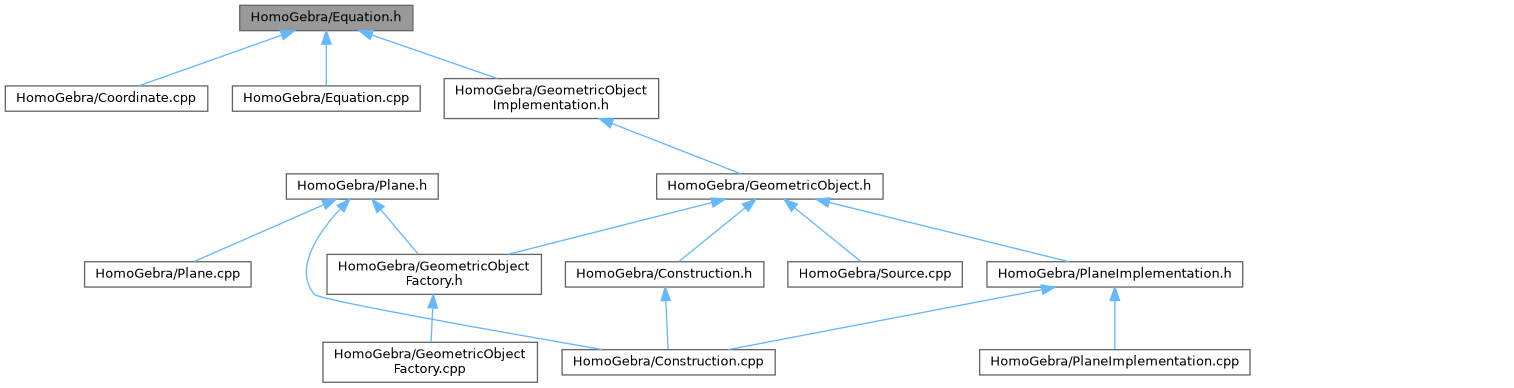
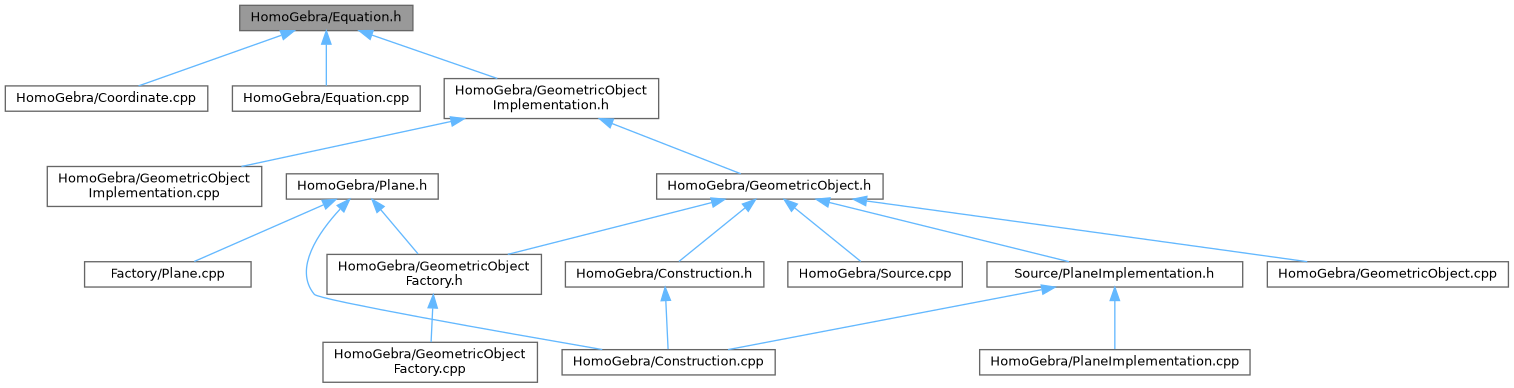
node "HomoGebra/GeometricObject Implementation.cpp": added
node "HomoGebra/Plane.cpp": label "HomoGebra/Plane.cpp" -> "Factory/Plane.cpp"
node "HomoGebra/PlaneImplementation.h": label "HomoGebra/PlaneImplementation.h" -> "Source/PlaneImplementation.h"
node "HomoGebra/GeometricObject.cpp": added
